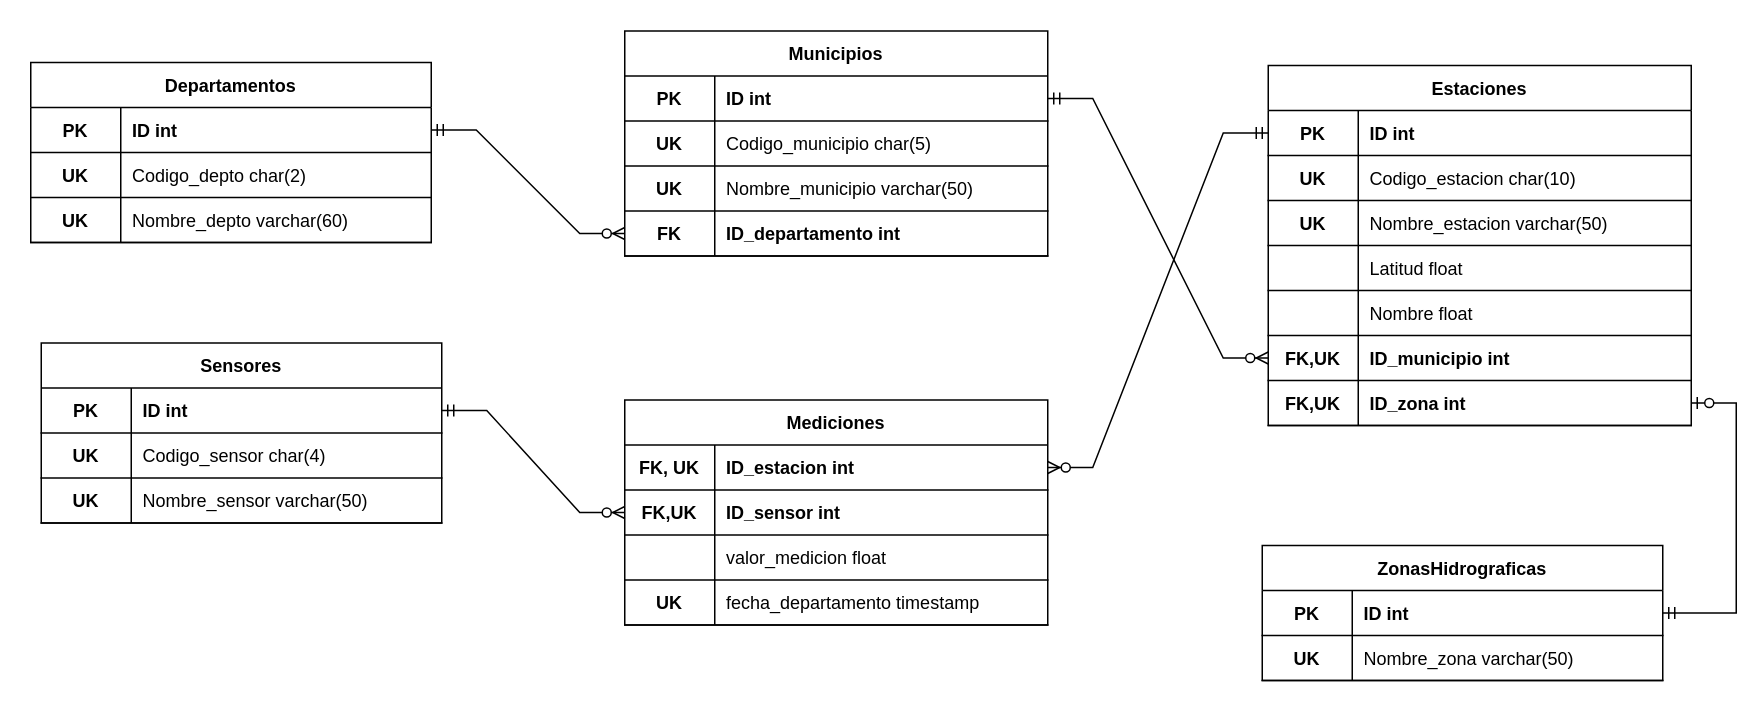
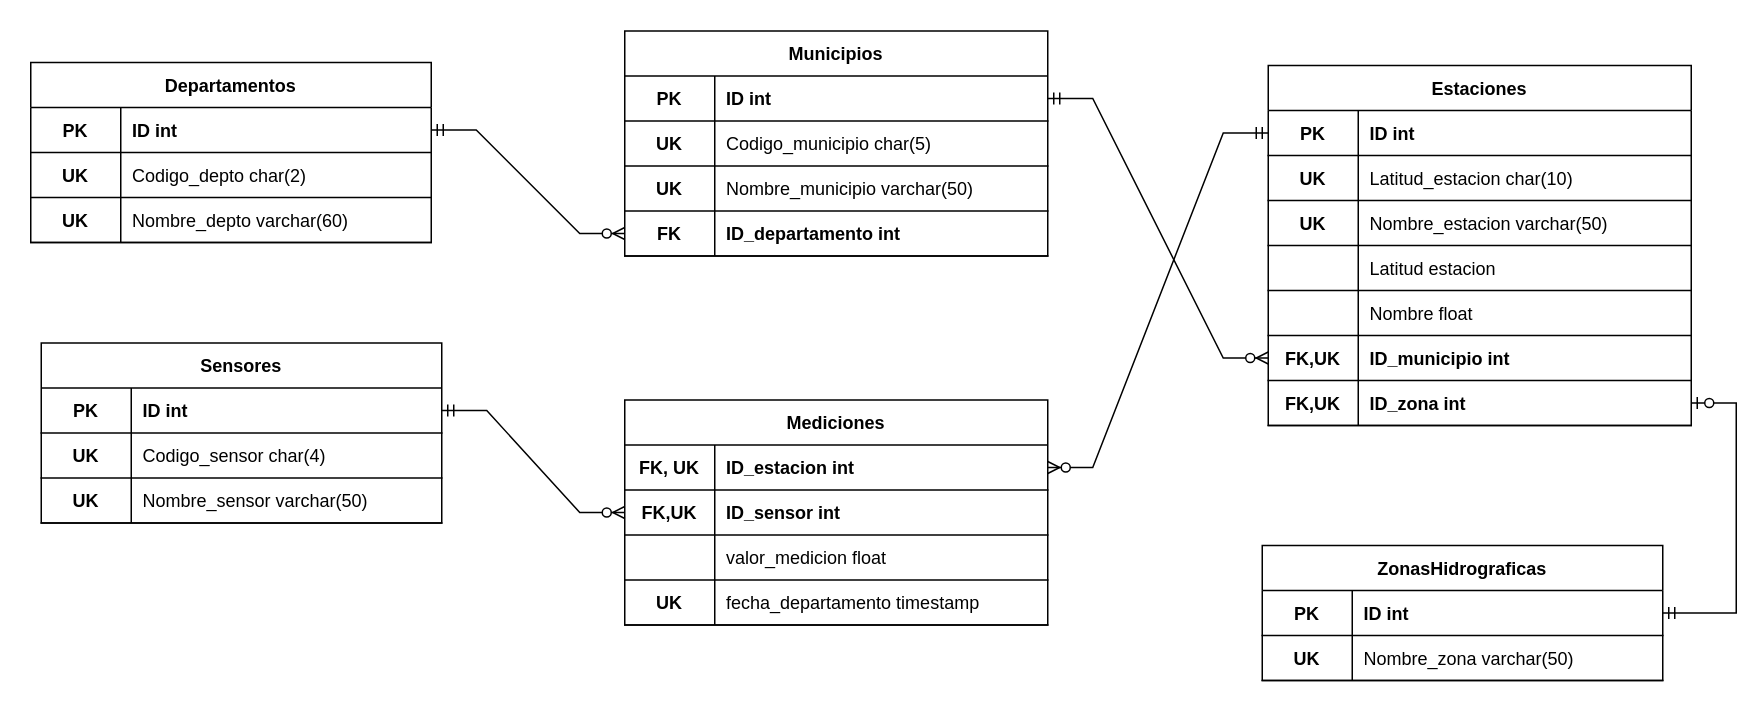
node "Codigo_estacion char(10)": label "Codigo_estacion char(10)" -> "Latitud_estacion char(10)"
node "Latitud float": label "Latitud float" -> "Latitud estacion"
